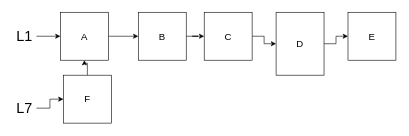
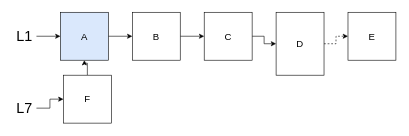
node "A": fillcolor #ffffff -> #dae8fc
node "B": moved (162, 36) -> (156, 36)
edge "D" -> "E": style solid -> dashed
